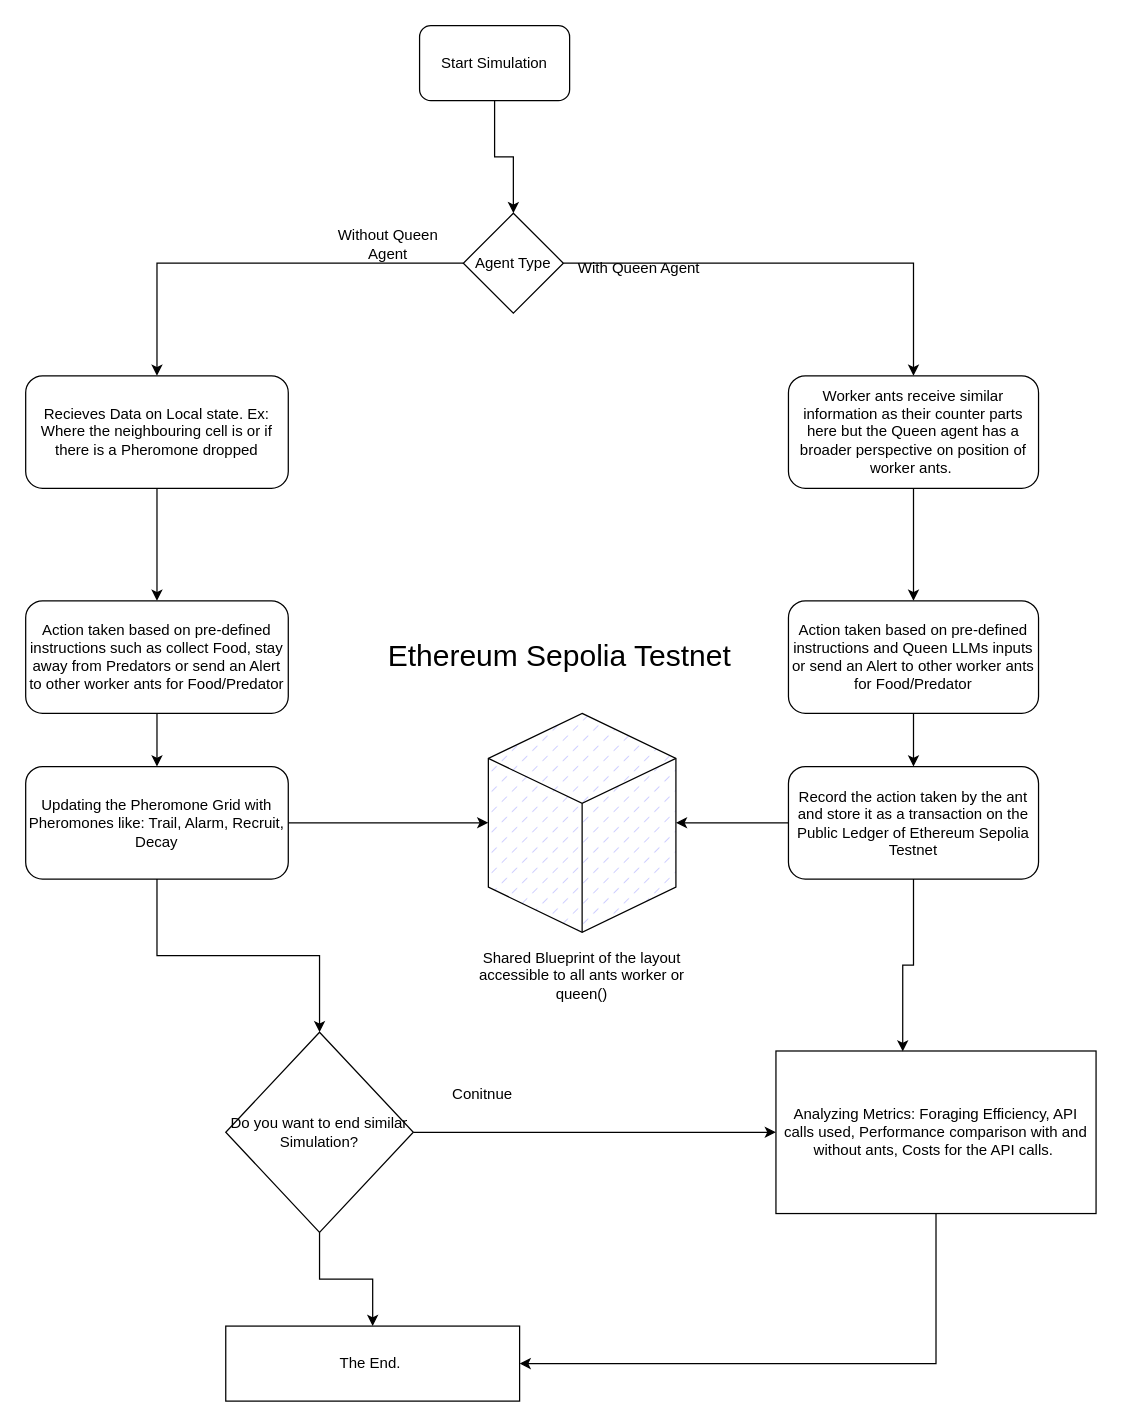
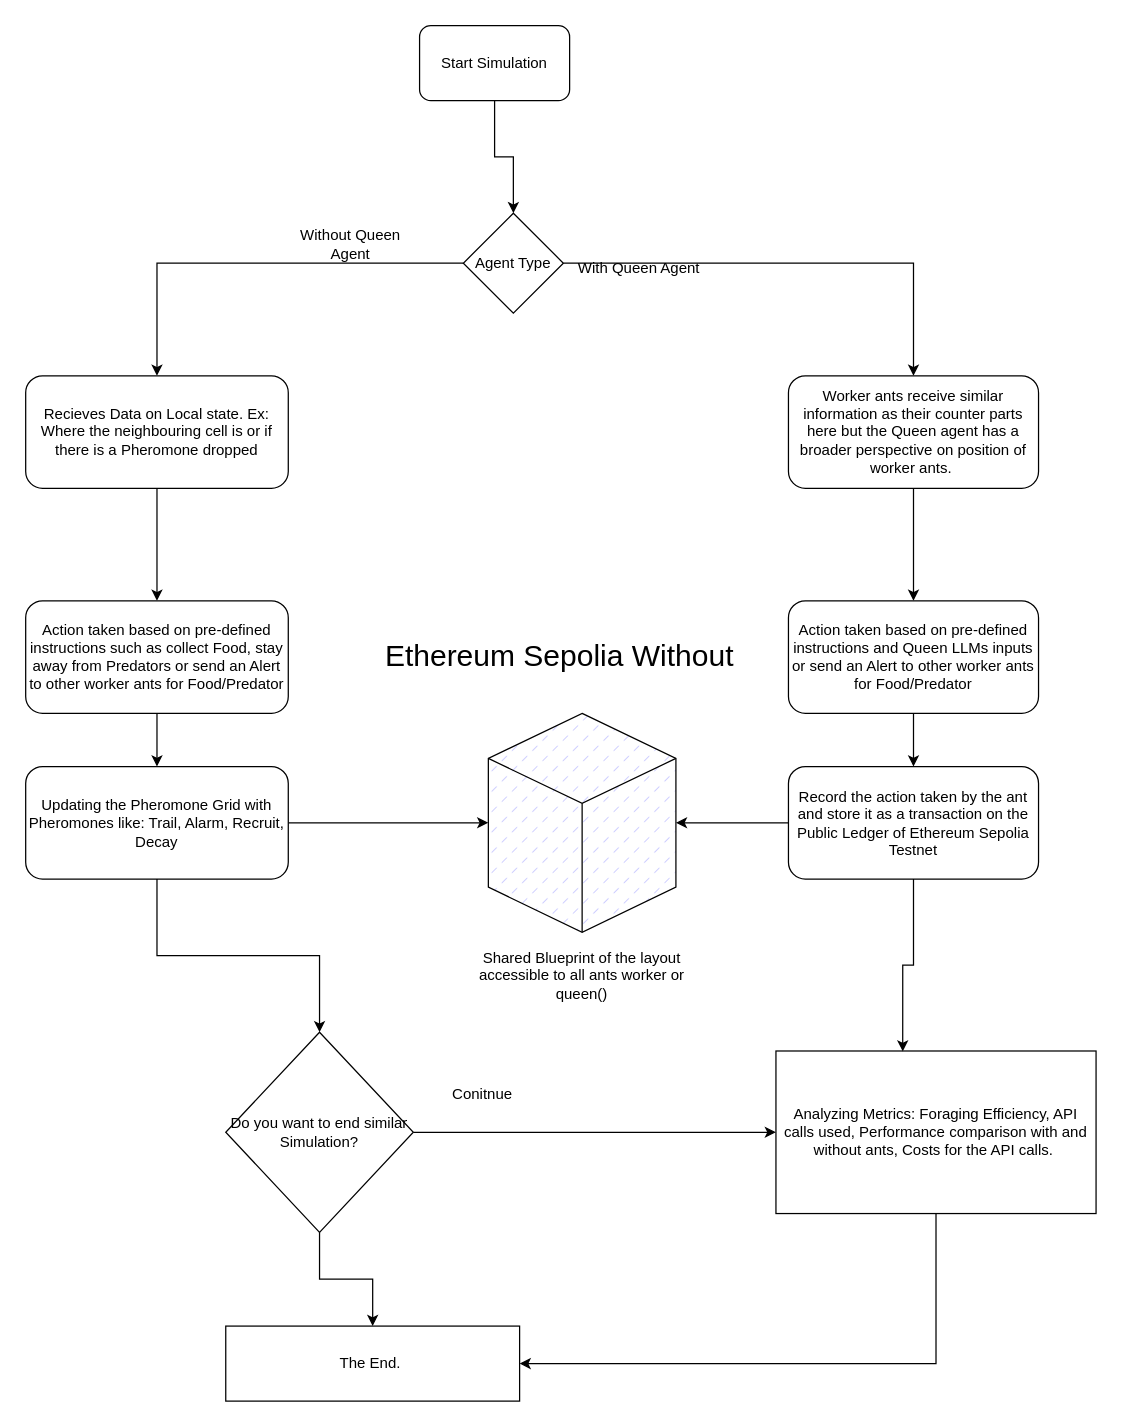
node "Without Queen Agent": moved (388, 244) -> (351, 244)
node "Ethereum Sepolia Testnet": label "Ethereum Sepolia Testnet" -> "Ethereum Sepolia Without"
